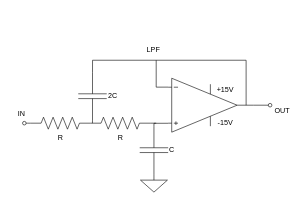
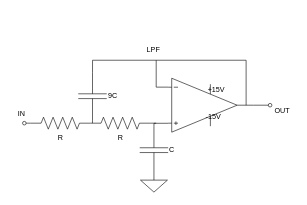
node "+15V": moved (225, 90) -> (216, 90)
node "2C": label "2C" -> "9C"
node "-15V": moved (225, 123) -> (213, 117)
